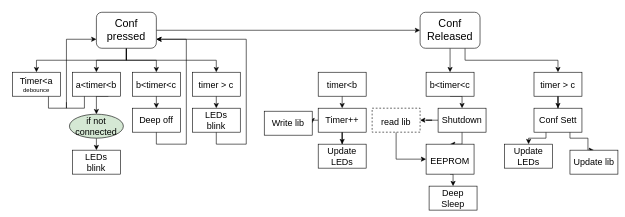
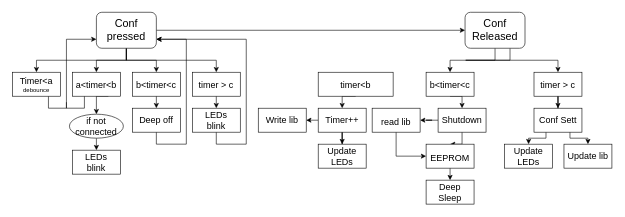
node "Conf Released": moved (450, 30) -> (495, 30)
node "timer<b": size 48x24 -> 75x24
node "read lib": style dashed -> solid
node "Write lib": moved (288, 123) -> (282, 120)
node "if not connected": fillcolor #d5e8d4 -> #ffffff
node "EEPROM": size 48x30 -> 48x24
node "Update lib": moved (594, 162) -> (588, 156)
node "Deep Sleep": moved (453, 198) -> (450, 192)
